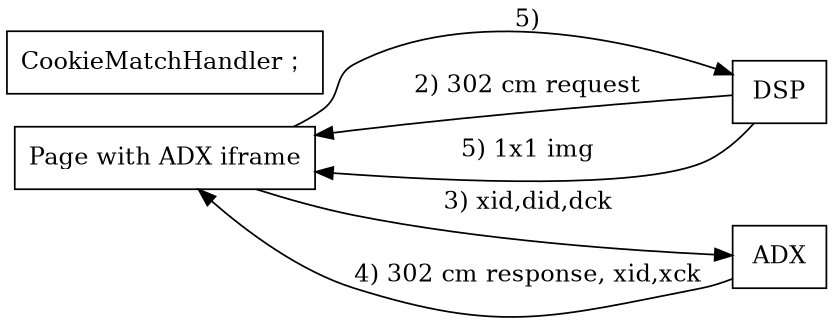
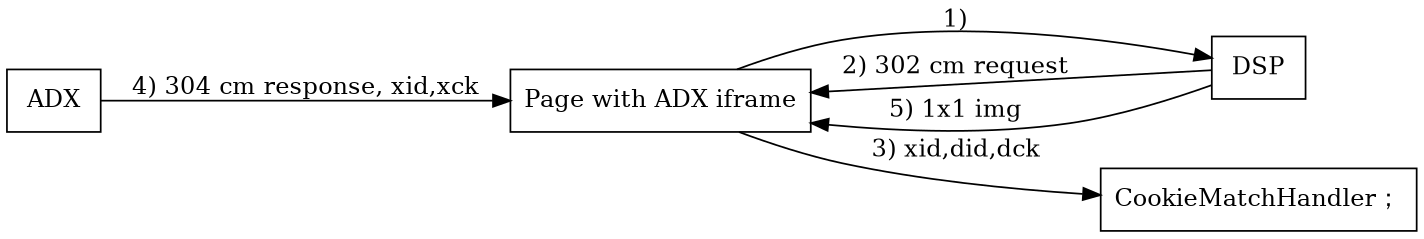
edge "Page with ADX iframe" -> "DSP": label "5)" -> "1)"
edge "Page with ADX iframe" -> "ADX": now "Page with ADX iframe" -> "CookieMatchHandler；"
edge "ADX" -> "Page with ADX iframe": label "4) 302 cm response, xid,xck" -> "4) 304 cm response, xid,xck"
